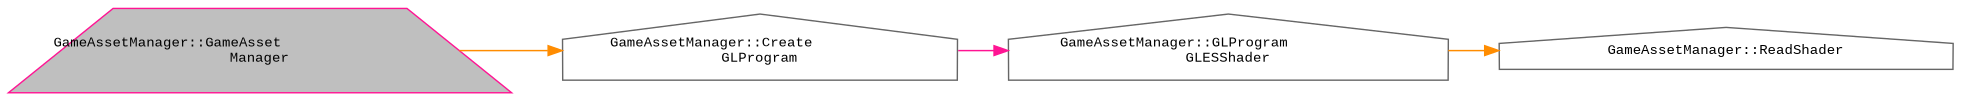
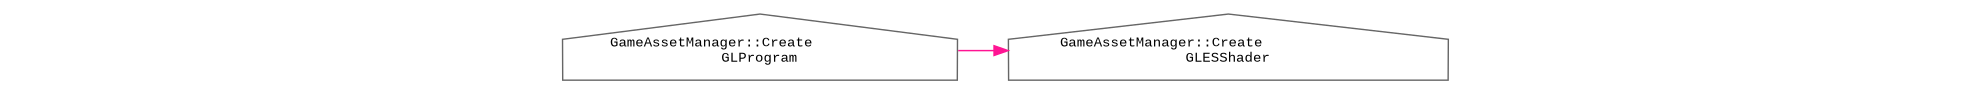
node "GameAssetManager::GameAsset Manager": removed
node "GameAssetManager::GLProgram GLESShader": label "GameAssetManager::GLProgram GLESShader" -> "GameAssetManager::Create GLESShader"
node "GameAssetManager::ReadShader": removed
